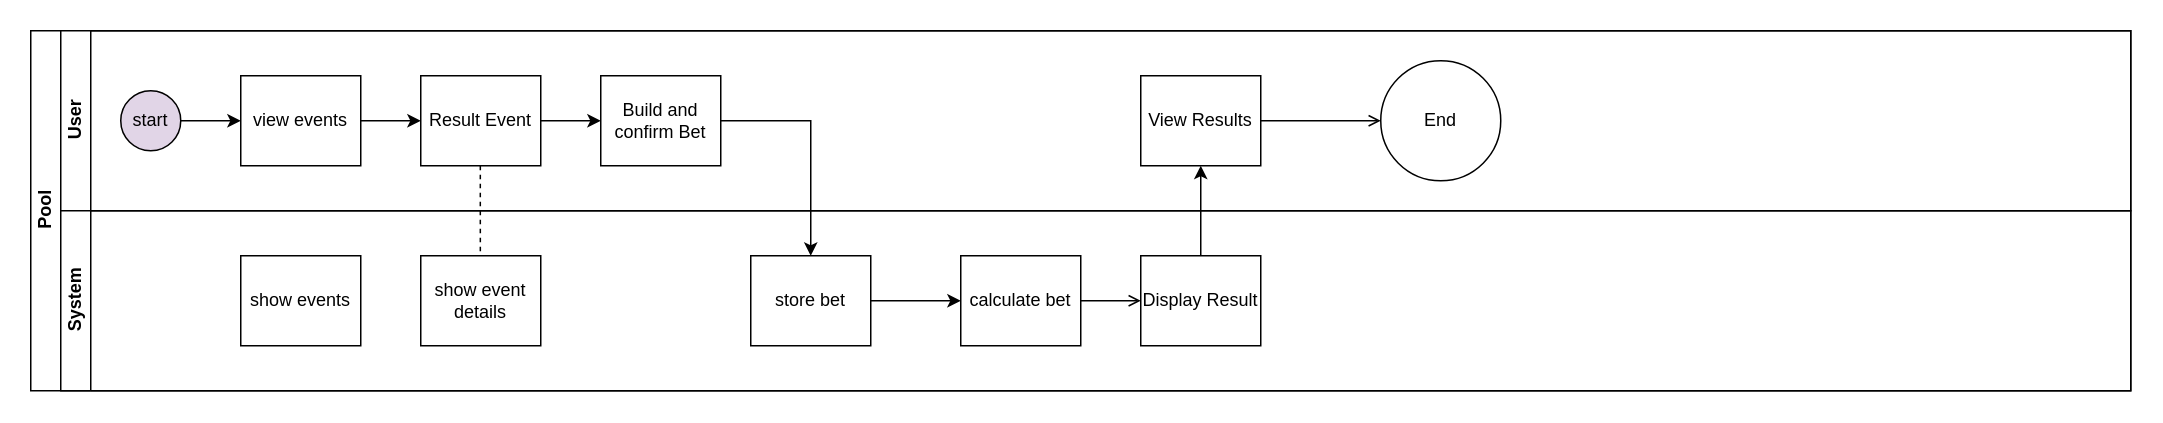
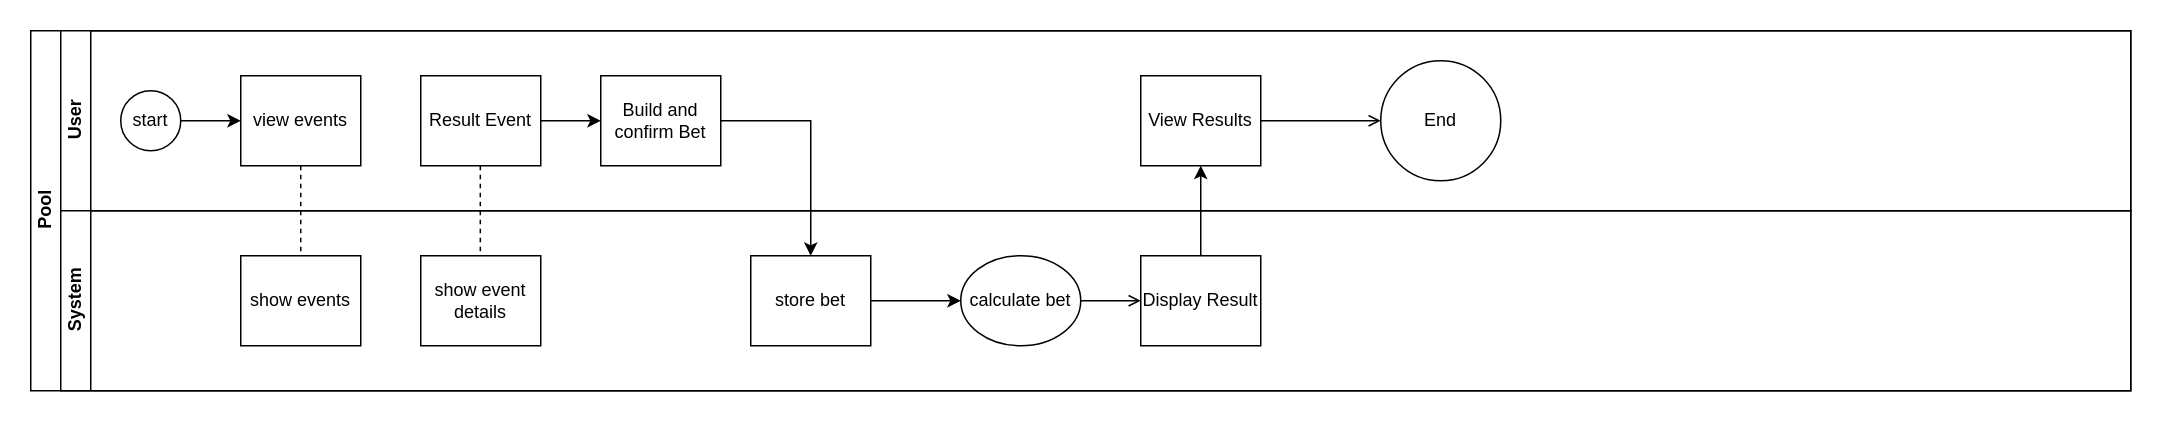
node "start": fillcolor #e1d5e7 -> #ffffff
edge "view events" -> "Result Event": removed
edge "view events" -- "show events": added
node "calculate bet": shape rectangle -> ellipse
